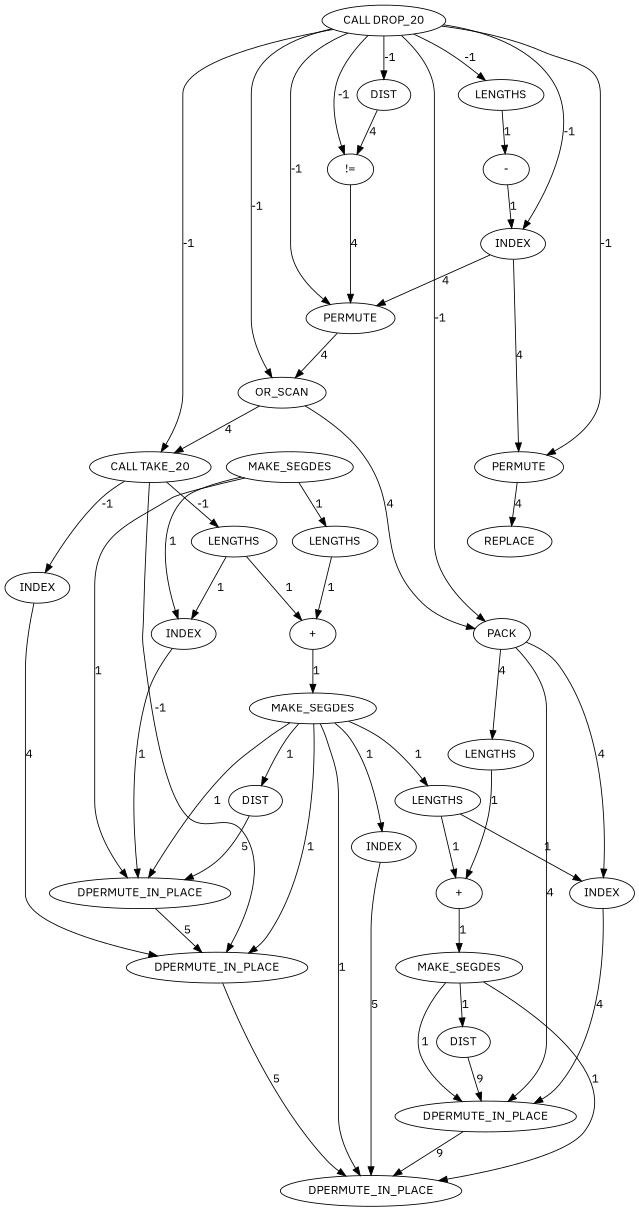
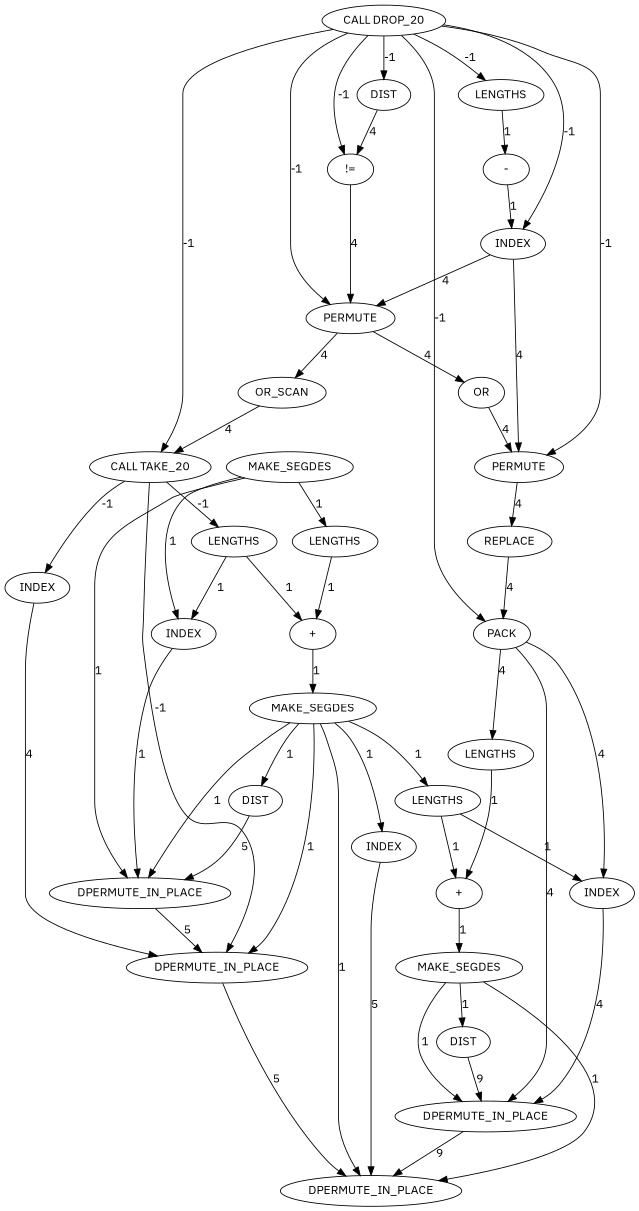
edge "CALL DROP_20" -> "OR_SCAN": removed, label "-1"
node "OR": added
edge "OR_SCAN" -> "PACK": now "REPLACE" -> "PACK"
